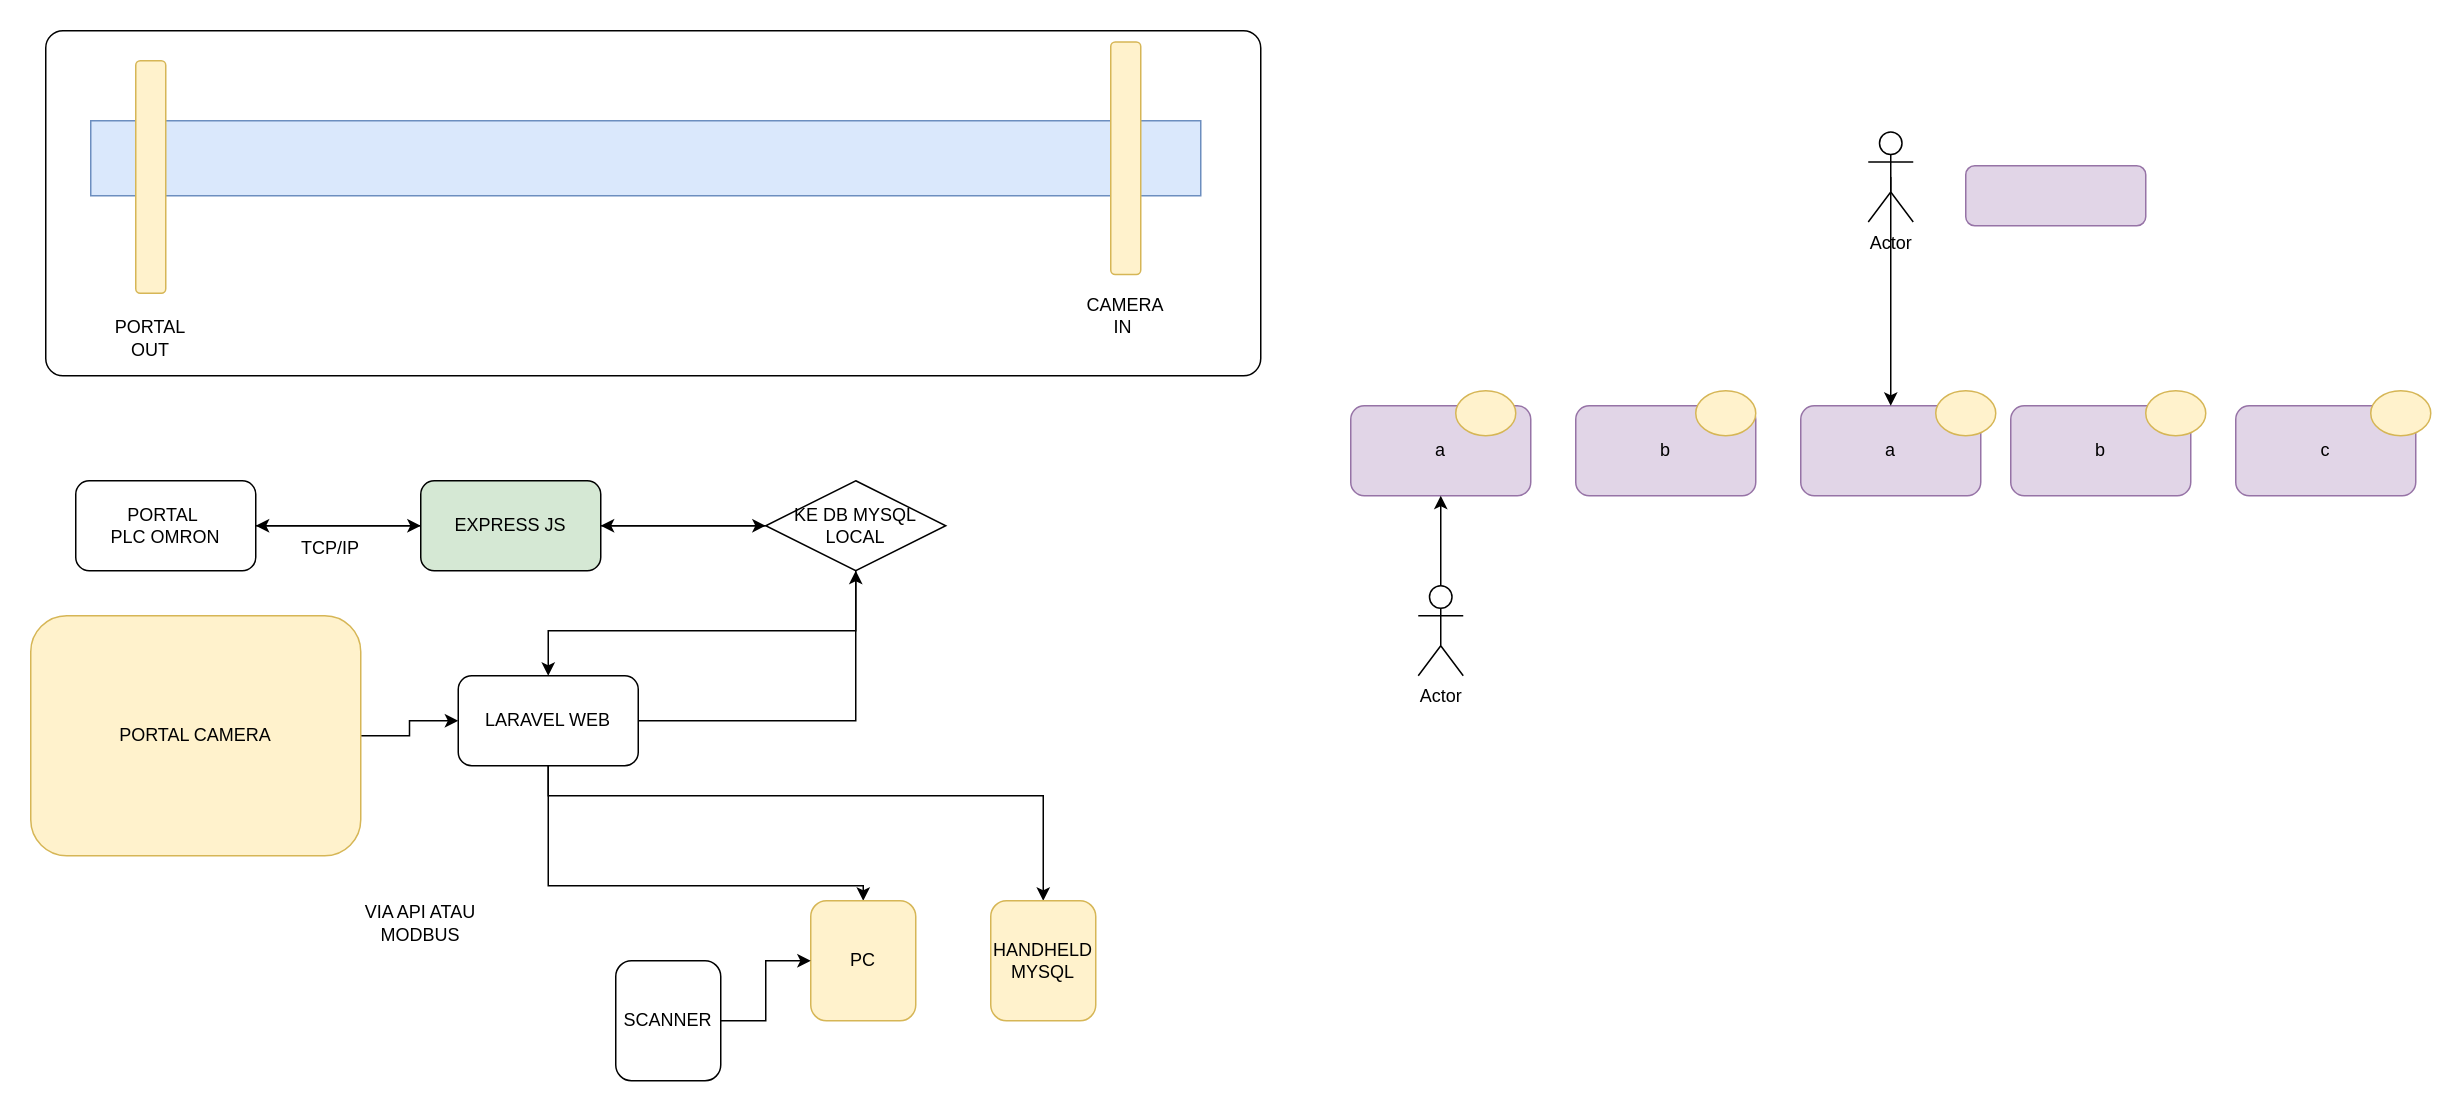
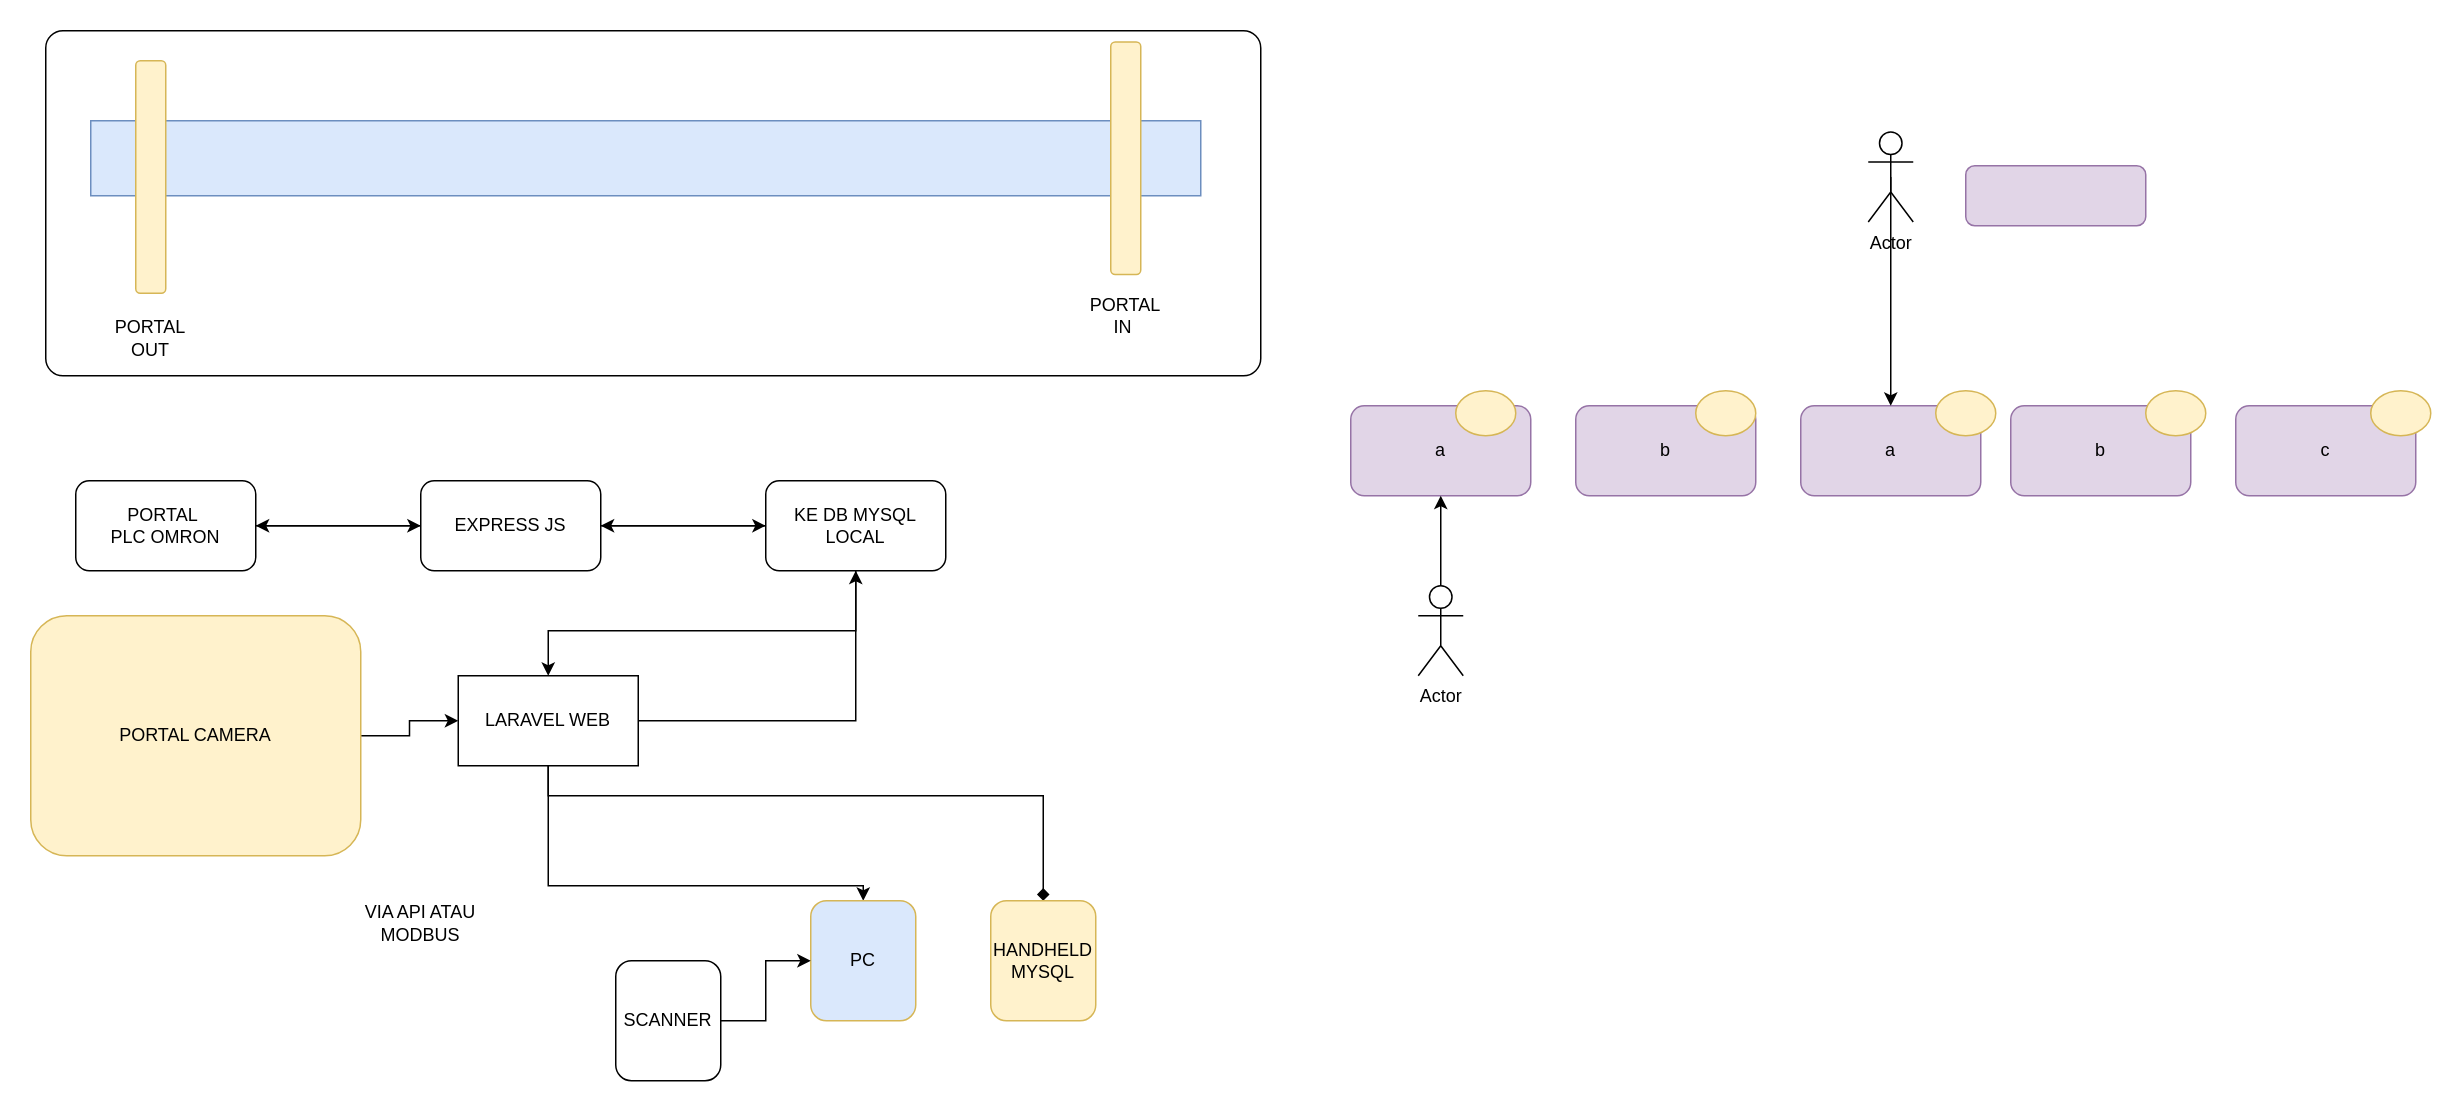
node "CAMERA IN": label "CAMERA IN" -> "PORTAL IN"
node "EXPRESS JS": fillcolor #d5e8d4 -> #ffffff
node "KE DB MYSQL LOCAL": shape diamond -> rounded rectangle
node "TCP/IP": removed
node "LARAVEL WEB": shape rounded rectangle -> rectangle
edge "LARAVEL WEB" -> "HANDHELD MYSQL": arrowhead classic -> diamond
node "PC": fillcolor #fff2cc -> #dae8fc
